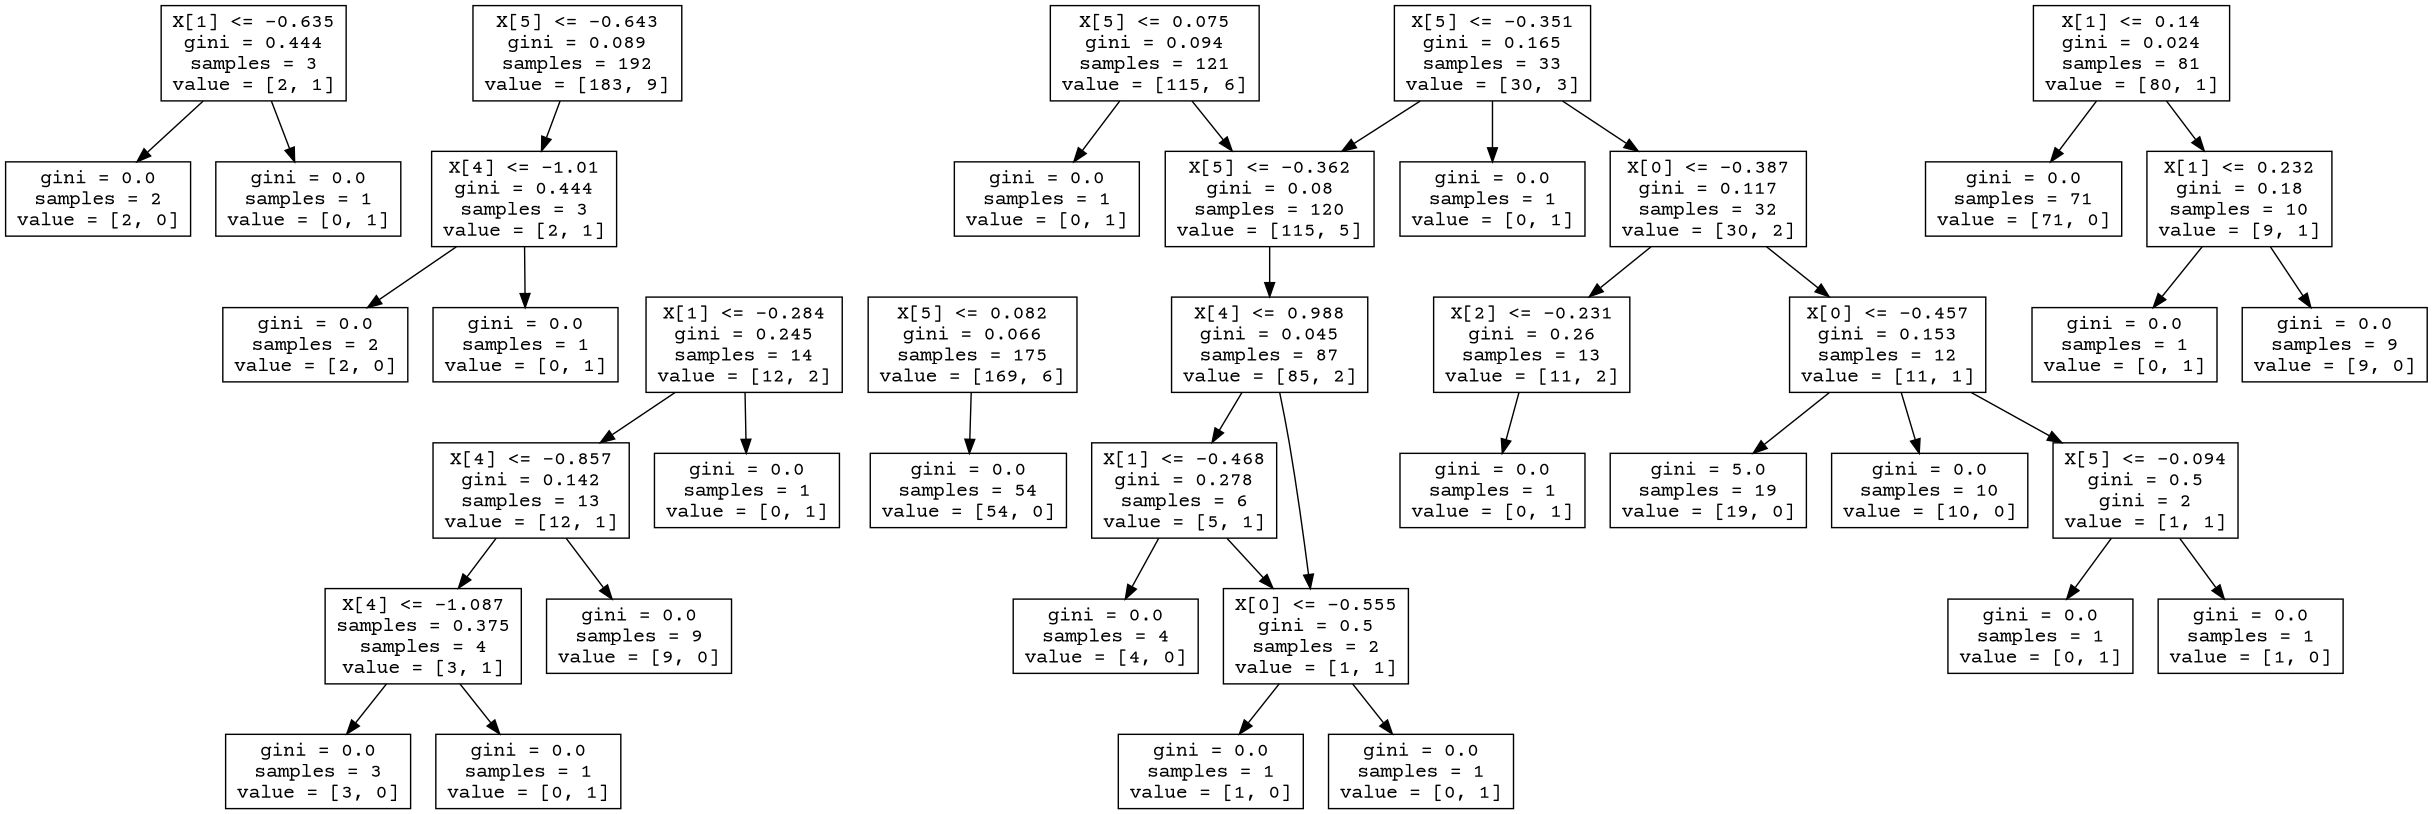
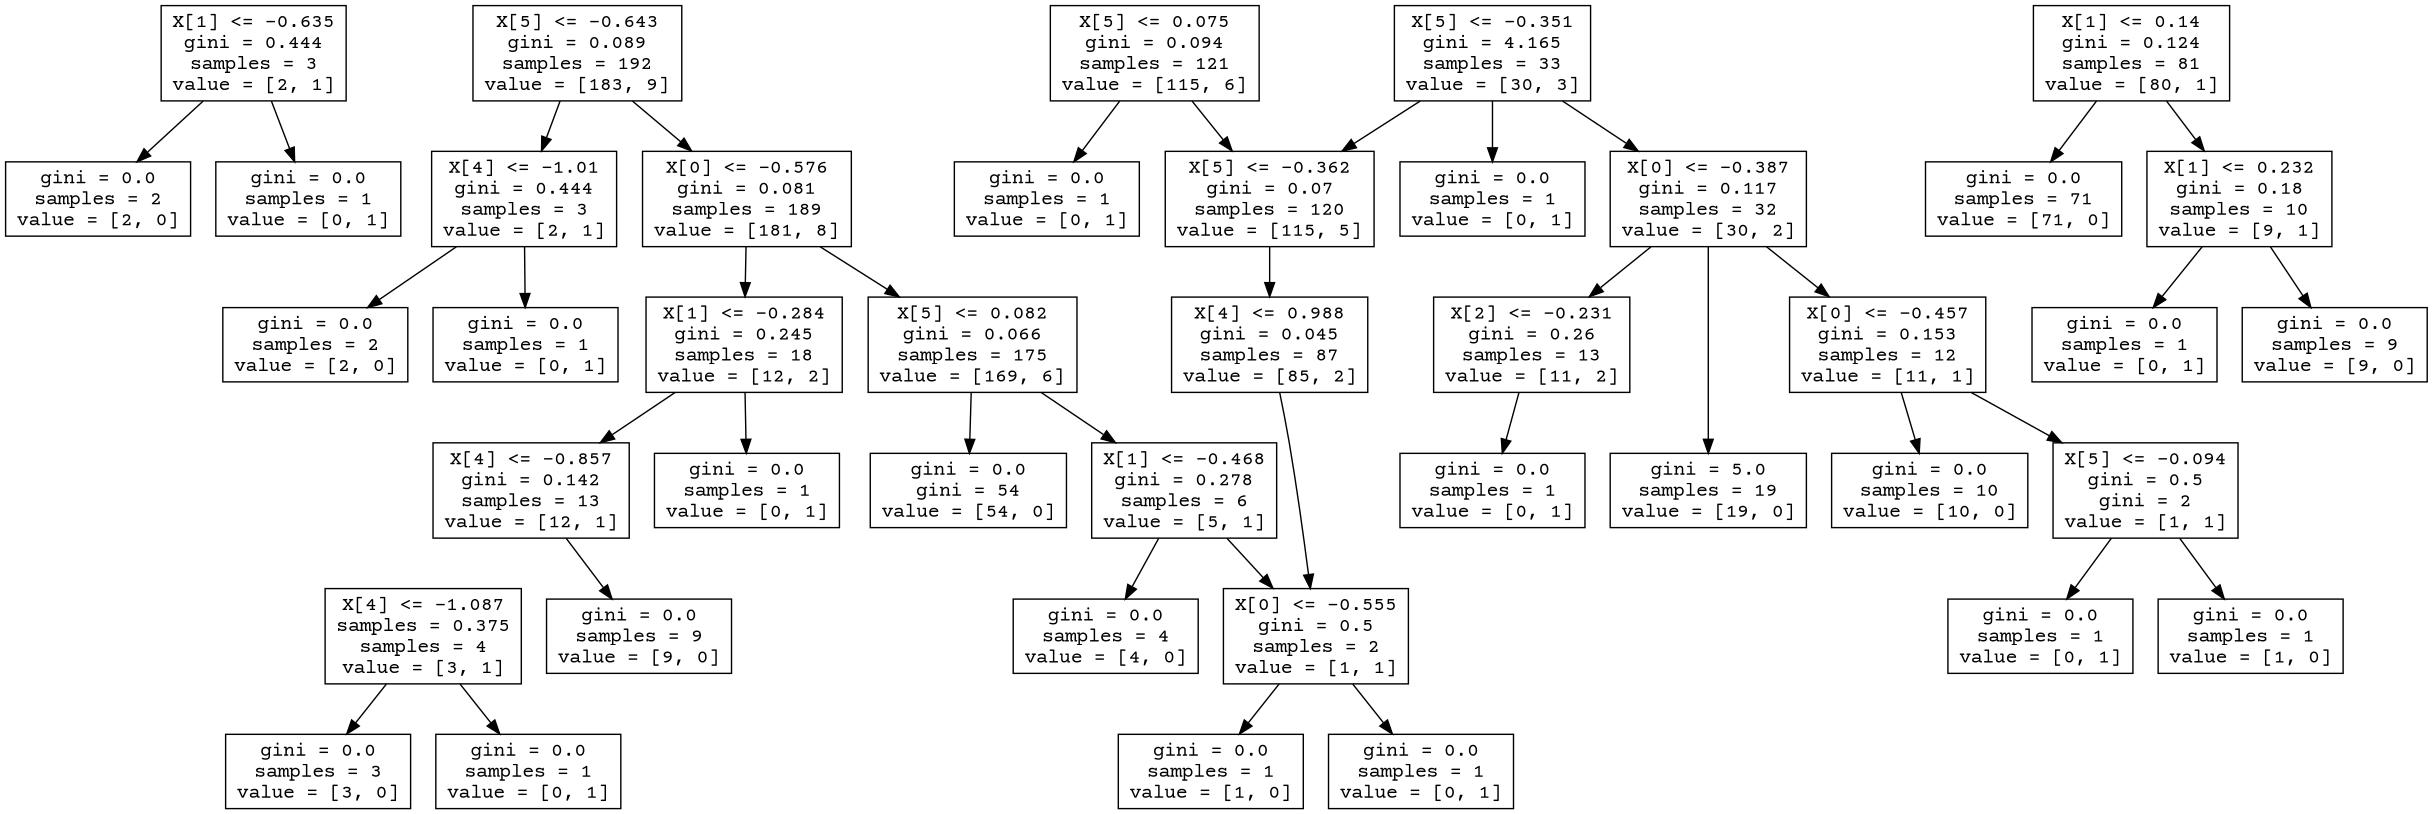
node "X[5] <= -0.351 gini = 0.165 samples = 33 value = [30, 3]": label "X[5] <= -0.351 gini = 0.165 samples = 33 value = [30, 3]" -> "X[5] <= -0.351 gini = 4.165 samples = 33 value = [30, 3]"
node "X[1] <= 0.14 gini = 0.024 samples = 81 value = [80, 1]": label "X[1] <= 0.14 gini = 0.024 samples = 81 value = [80, 1]" -> "X[1] <= 0.14 gini = 0.124 samples = 81 value = [80, 1]"
node "X[0] <= -0.576 gini = 0.081 samples = 189 value = [181, 8]": added
node "X[5] <= -0.362 gini = 0.08 samples = 120 value = [115, 5]": label "X[5] <= -0.362 gini = 0.08 samples = 120 value = [115, 5]" -> "X[5] <= -0.362 gini = 0.07 samples = 120 value = [115, 5]"
node "X[1] <= -0.284 gini = 0.245 samples = 14 value = [12, 2]": label "X[1] <= -0.284 gini = 0.245 samples = 14 value = [12, 2]" -> "X[1] <= -0.284 gini = 0.245 samples = 18 value = [12, 2]"
edge "X[4] <= 0.988 gini = 0.045 samples = 87 value = [85, 2]" -> "X[1] <= -0.468 gini = 0.278 samples = 6 value = [5, 1]": now "X[5] <= 0.082 gini = 0.066 samples = 175 value = [169, 6]" -> "X[1] <= -0.468 gini = 0.278 samples = 6 value = [5, 1]"
edge "X[0] <= -0.457 gini = 0.153 samples = 12 value = [11, 1]" -> "gini = 5.0 samples = 19 value = [19, 0]": now "X[0] <= -0.387 gini = 0.117 samples = 32 value = [30, 2]" -> "gini = 5.0 samples = 19 value = [19, 0]"
node "gini = 0.0 samples = 54 value = [54, 0]": label "gini = 0.0 samples = 54 value = [54, 0]" -> "gini = 0.0 gini = 54 value = [54, 0]"
edge "X[4] <= -0.857 gini = 0.142 samples = 13 value = [12, 1]" -> "X[4] <= -1.087 samples = 0.375 samples = 4 value = [3, 1]": removed
